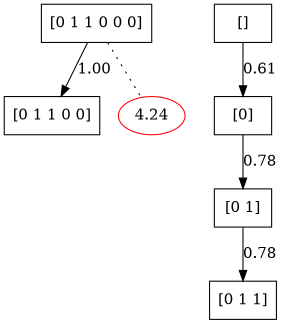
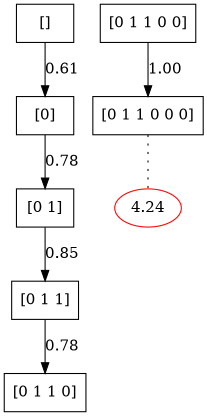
edge "[0 1 1 0 0 0]" -> "[0 1 1 0 0]": reversed
edge "[0 1]" -> "[0 1 1]": label "0.78" -> "0.85"
node "[0 1 1 0]": added
